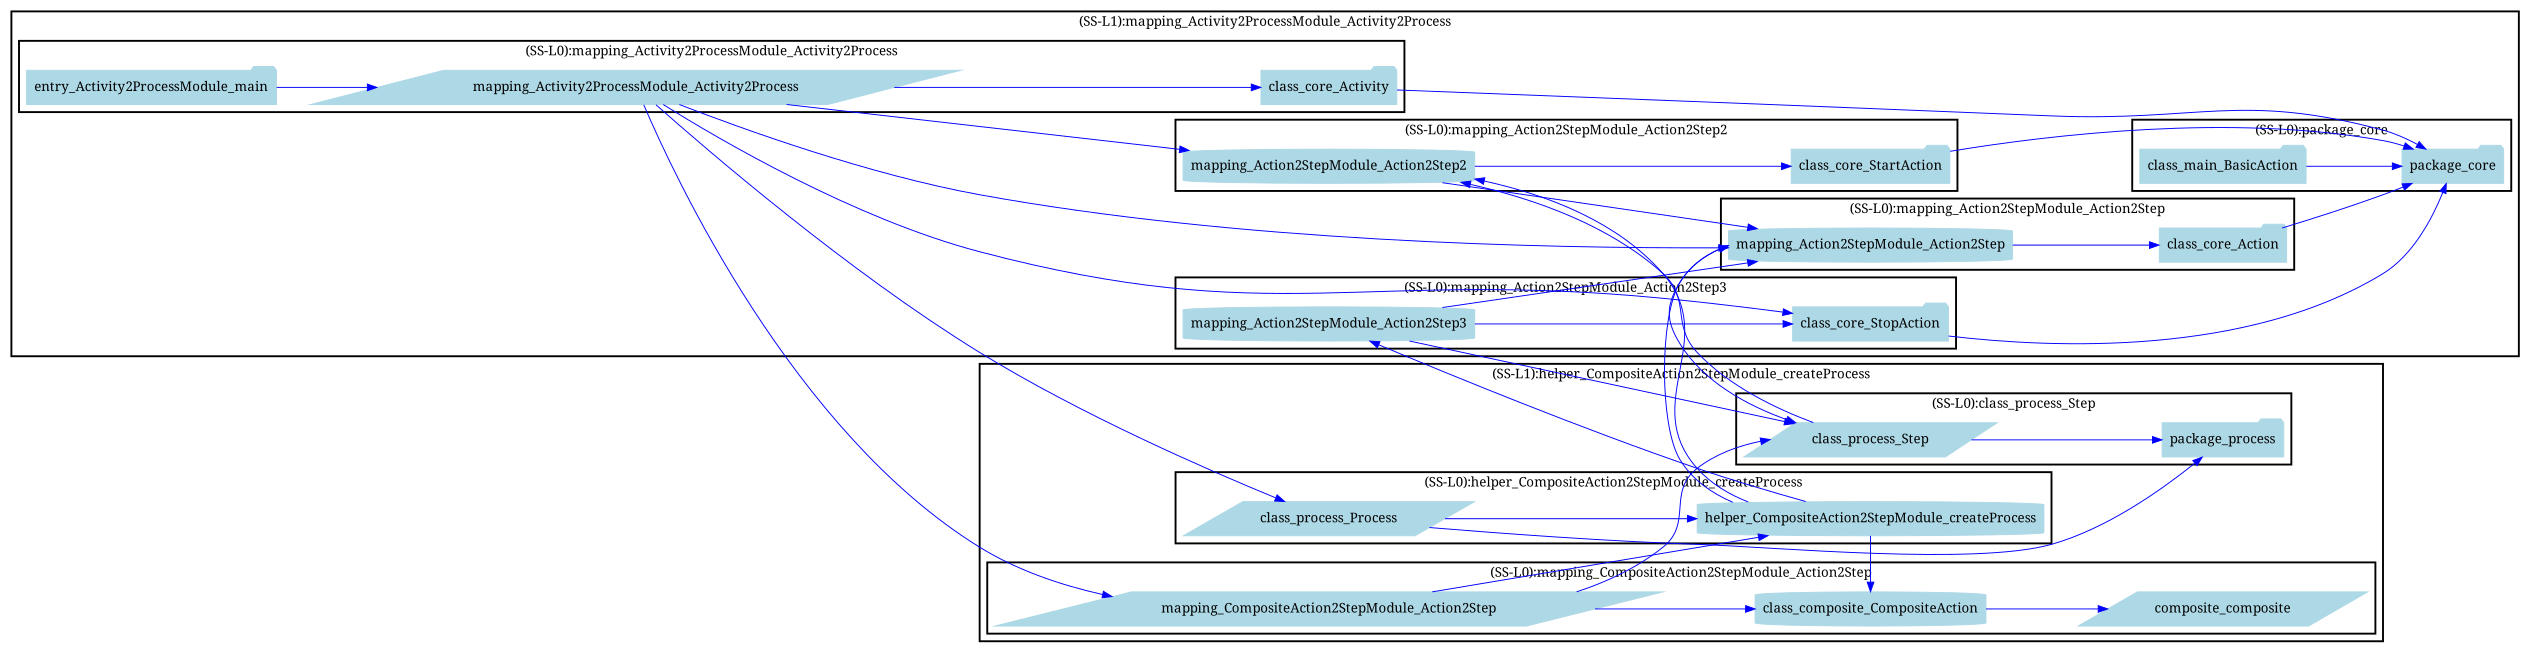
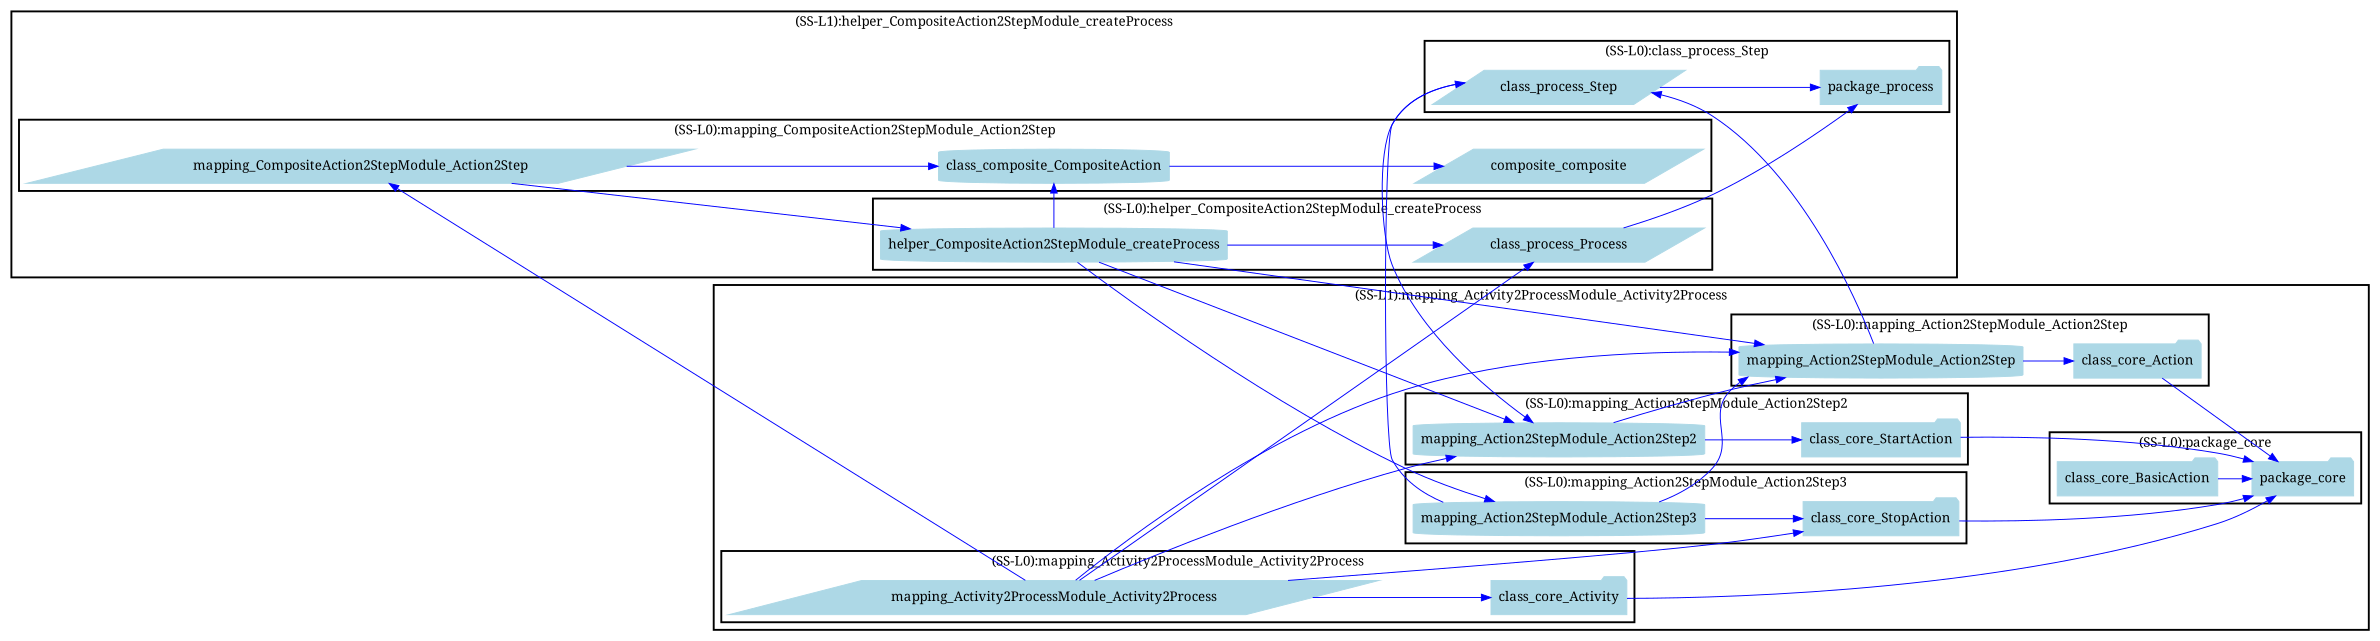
node "entry_Activity2ProcessModule_main": removed
node "class_main_BasicAction": label "class_main_BasicAction" -> "class_core_BasicAction"
edge "class_process_Process" -> "helper_CompositeAction2StepModule_createProcess": reversed
edge "mapping_CompositeAction2StepModule_Action2Step" -> "class_process_Step": removed
